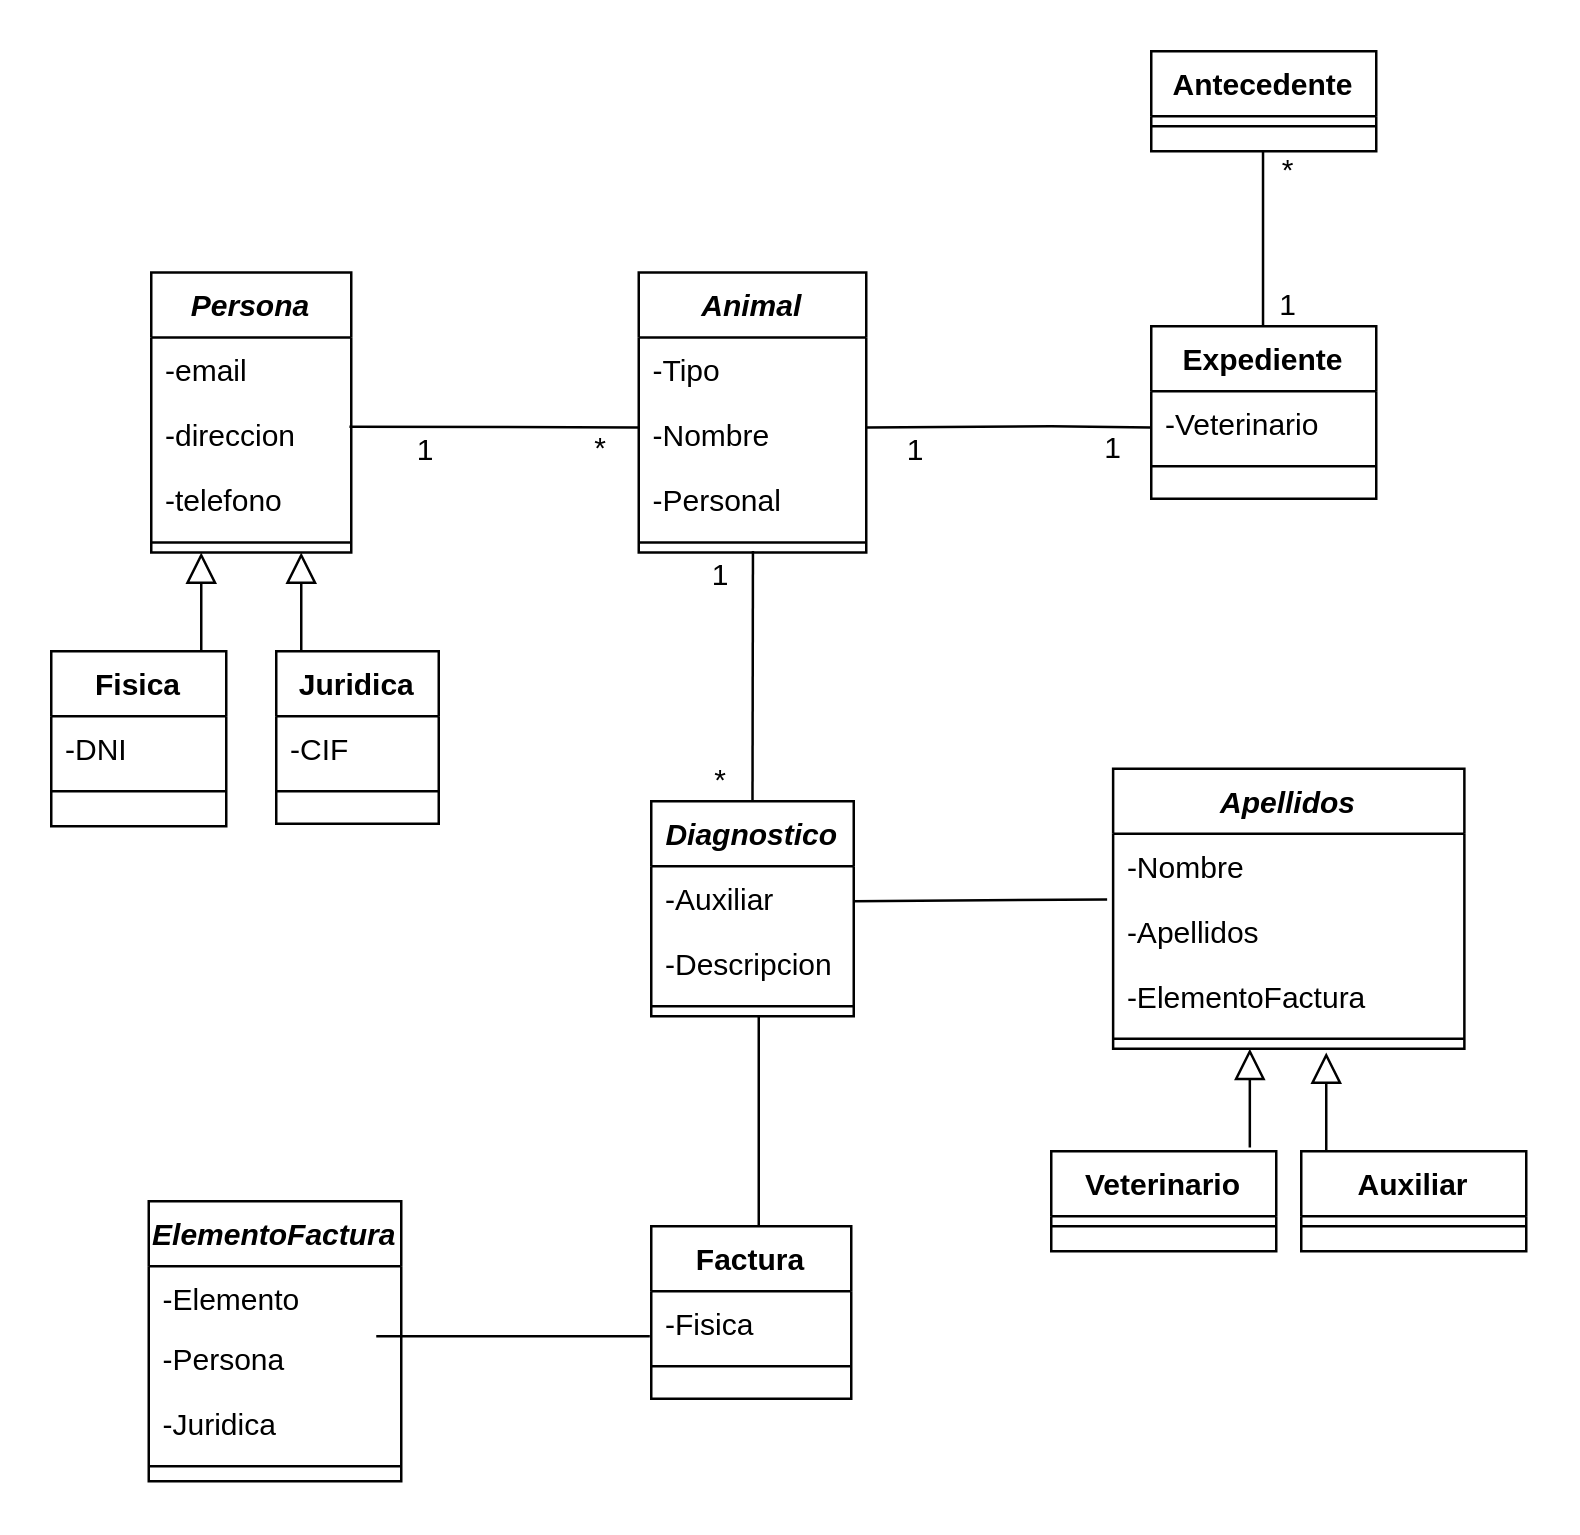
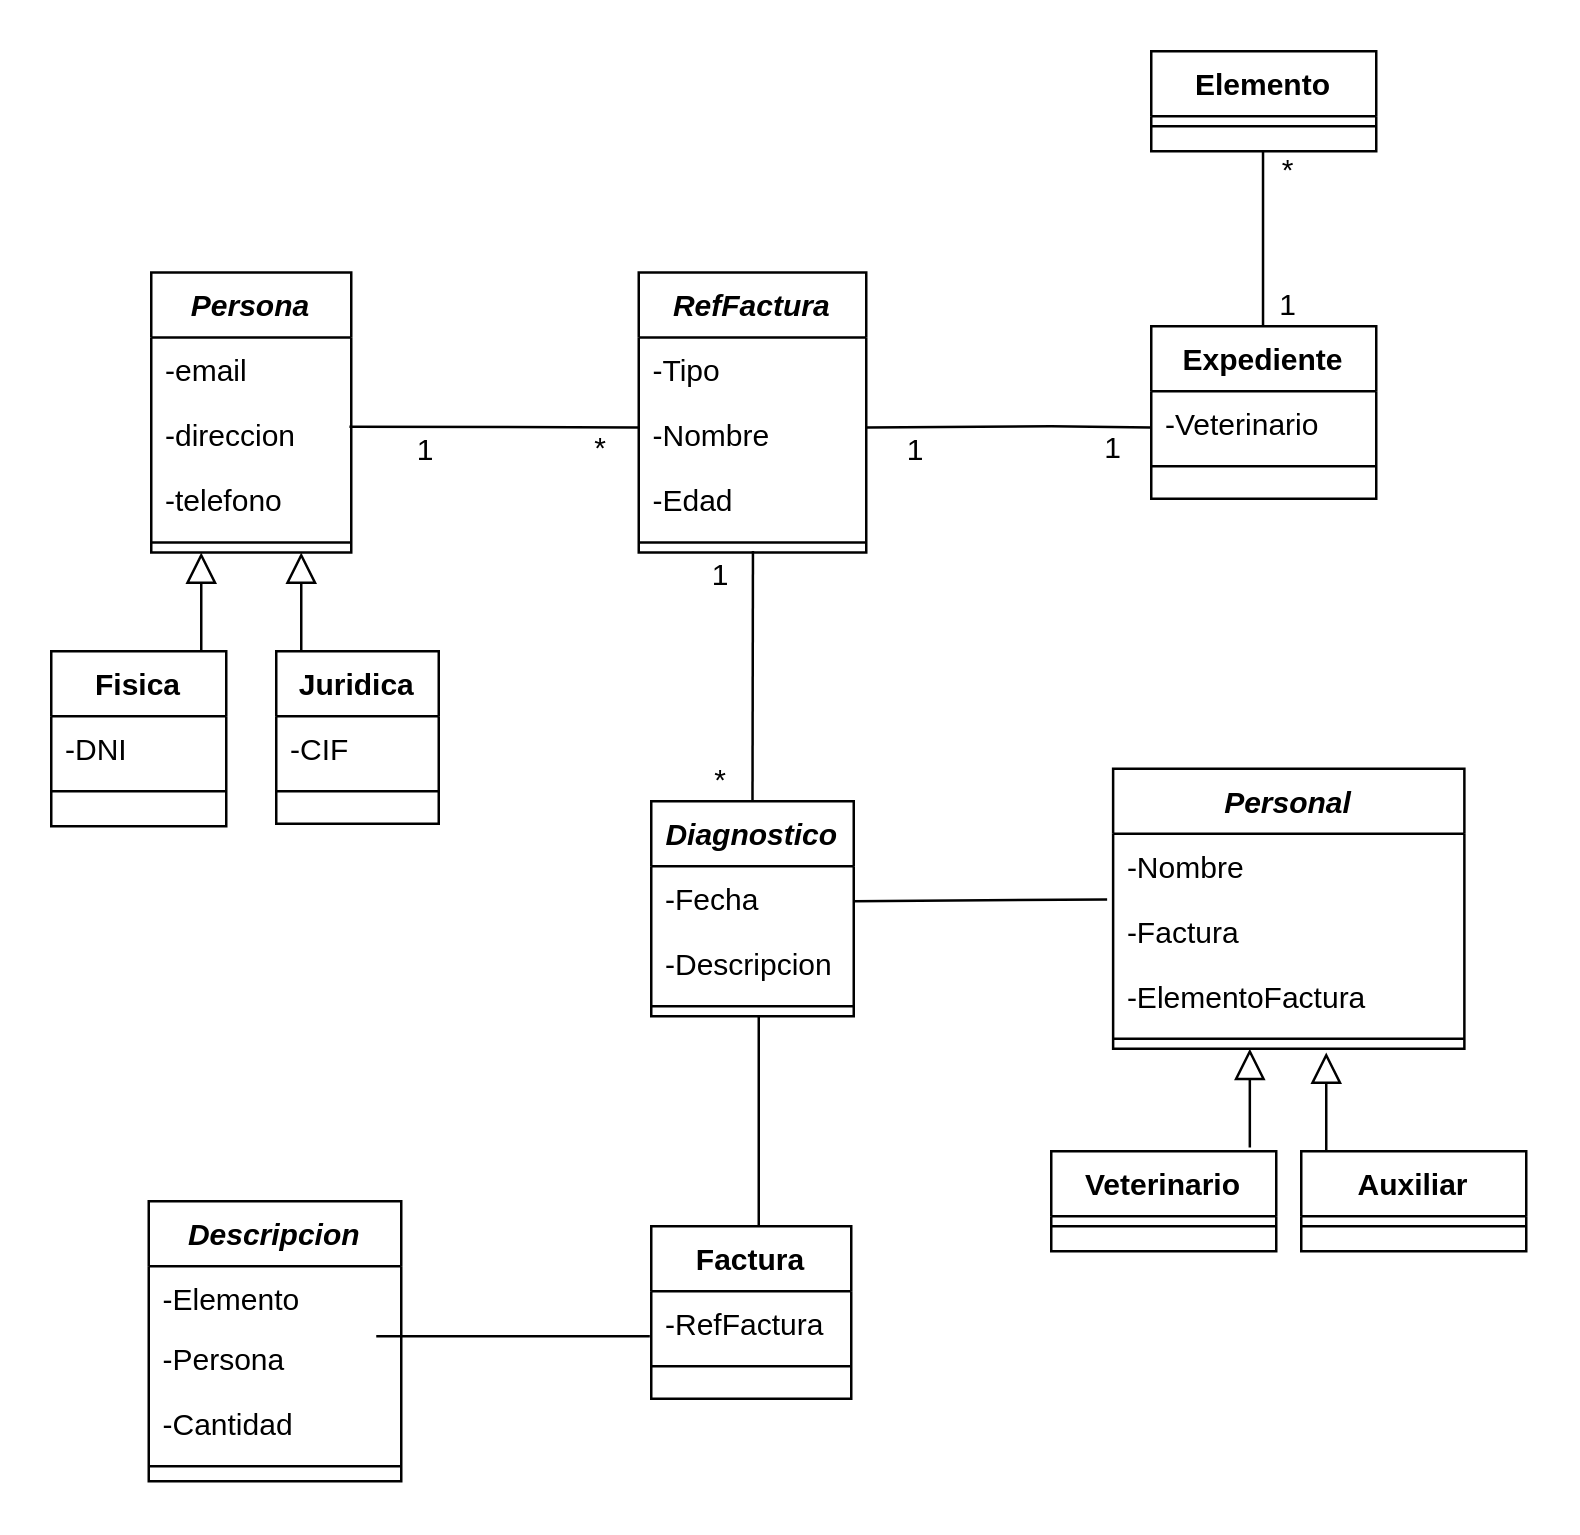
node "Antecedente": label "Antecedente" -> "Elemento"
node "Animal": label "Animal" -> "RefFactura"
node "-Personal": label "-Personal" -> "-Edad"
node "Apellidos": label "Apellidos" -> "Personal"
node "-Auxiliar": label "-Auxiliar" -> "-Fecha"
node "-Apellidos": label "-Apellidos" -> "-Factura"
node "ElementoFactura": label "ElementoFactura" -> "Descripcion"
node "-Fisica": label "-Fisica" -> "-RefFactura"
node "-Juridica": label "-Juridica" -> "-Cantidad"
